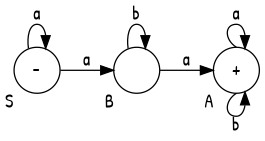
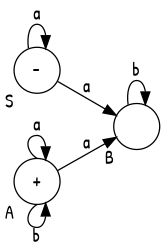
edge "B" -> "+ A": reversed
